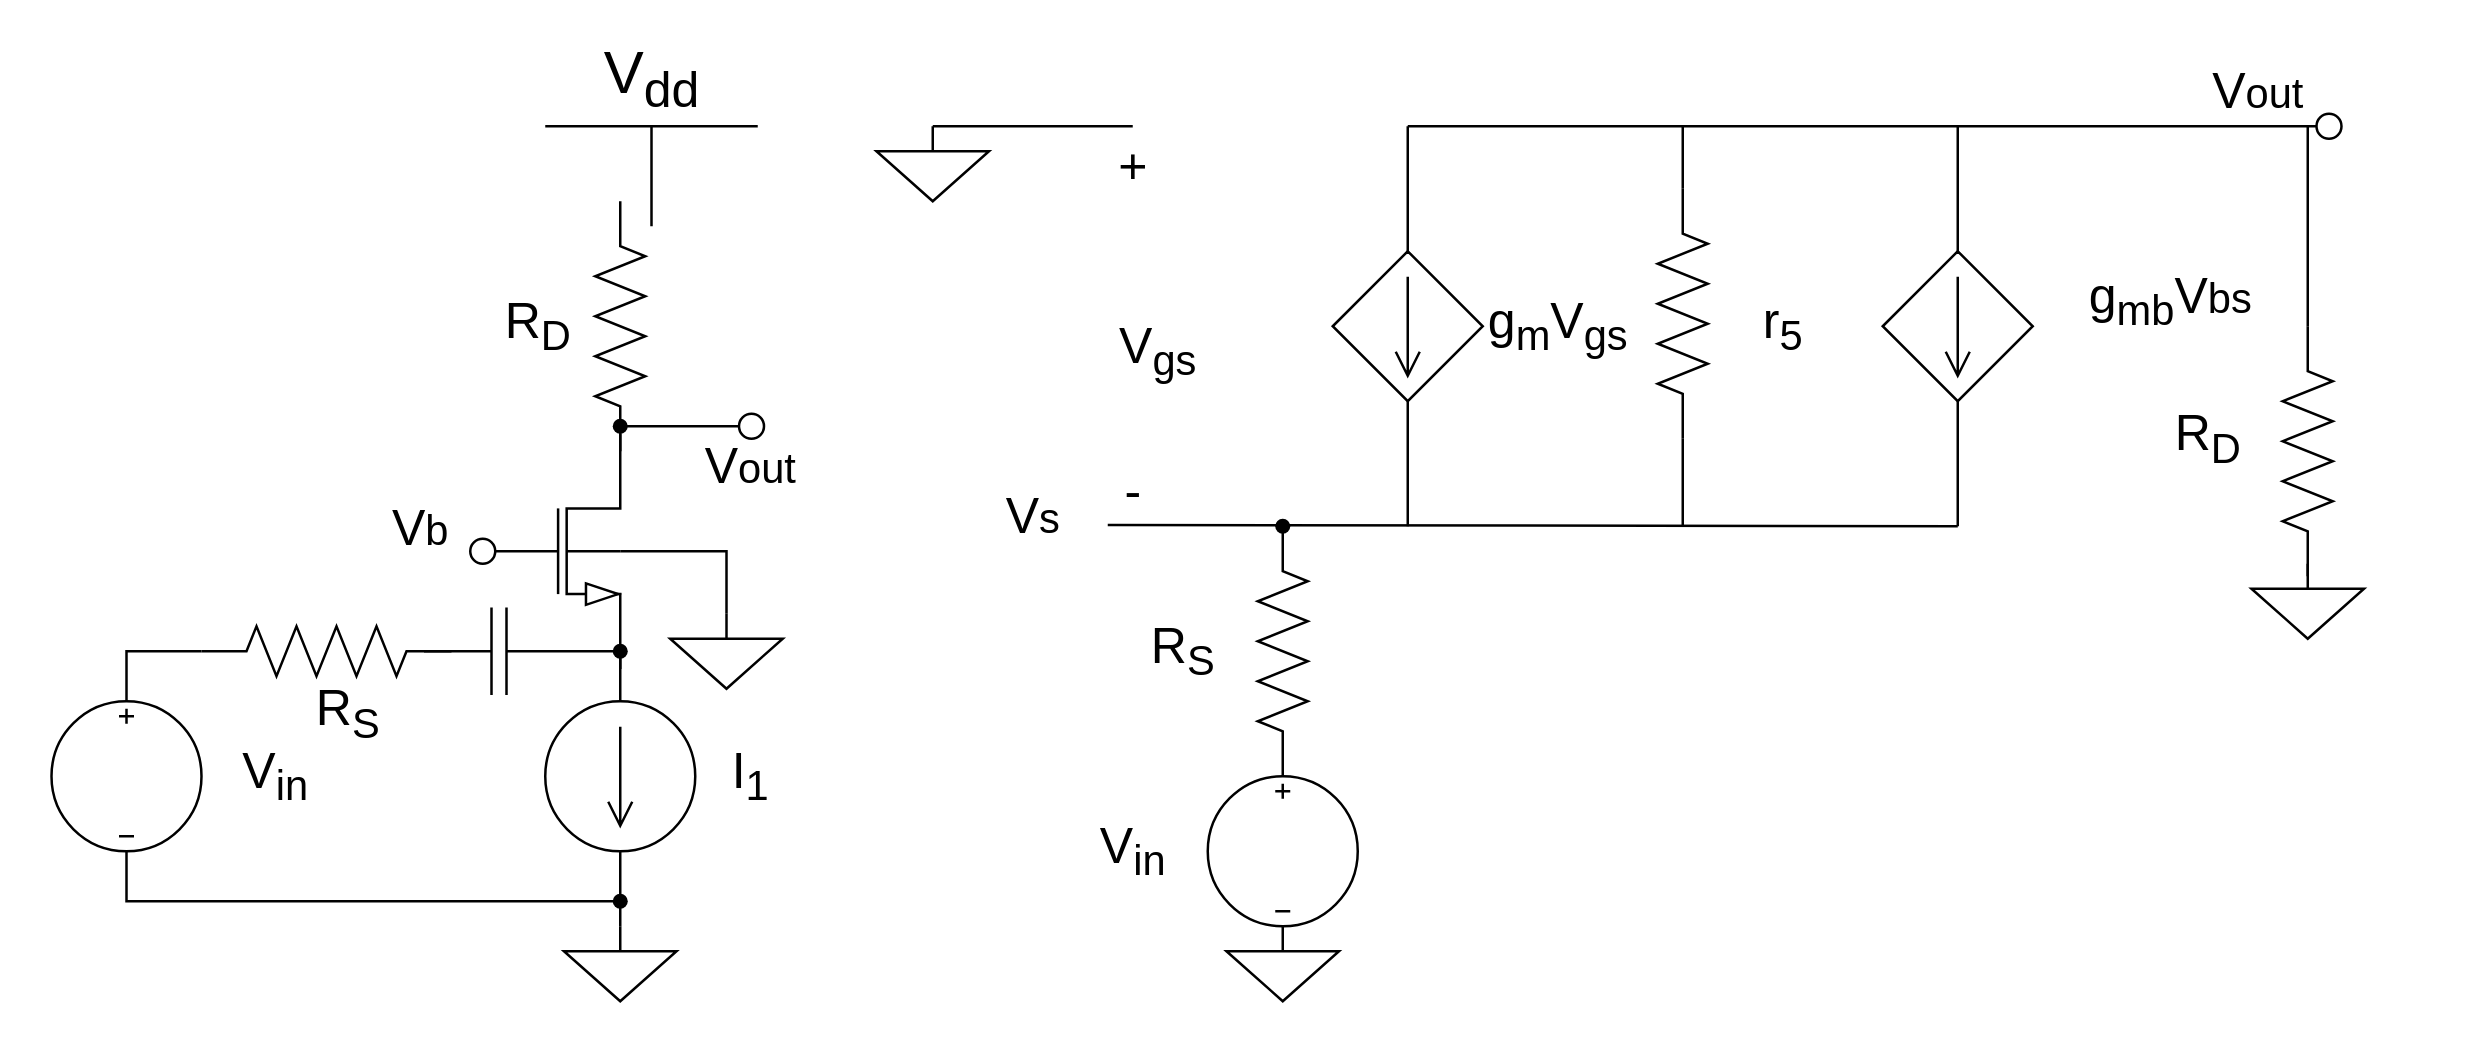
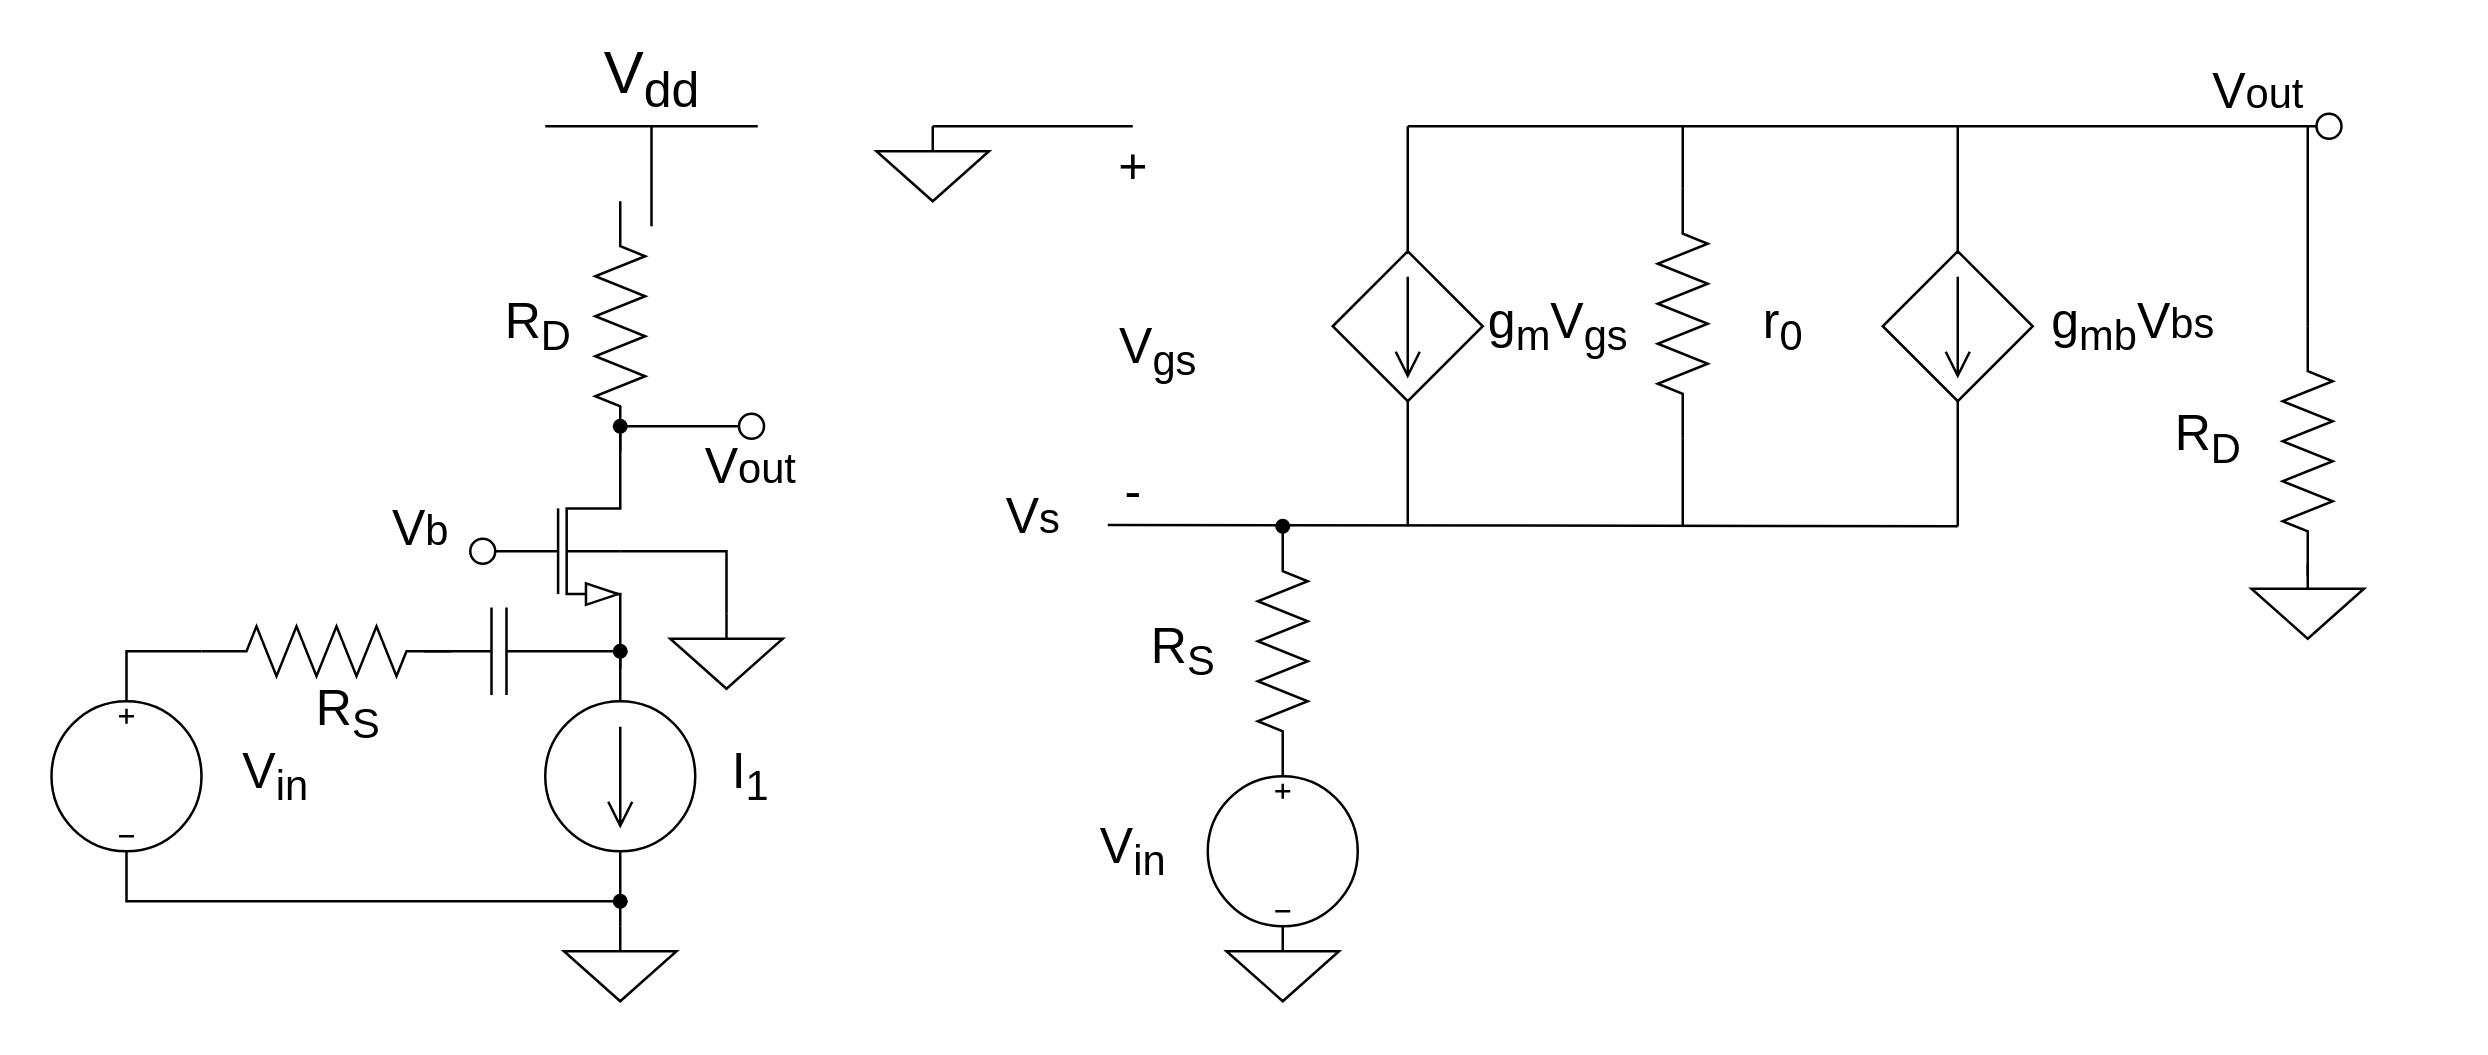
node "gmbVbs": moved (2170, 301) -> (2133, 326)
node "r5": label "r5" -> "r0"
